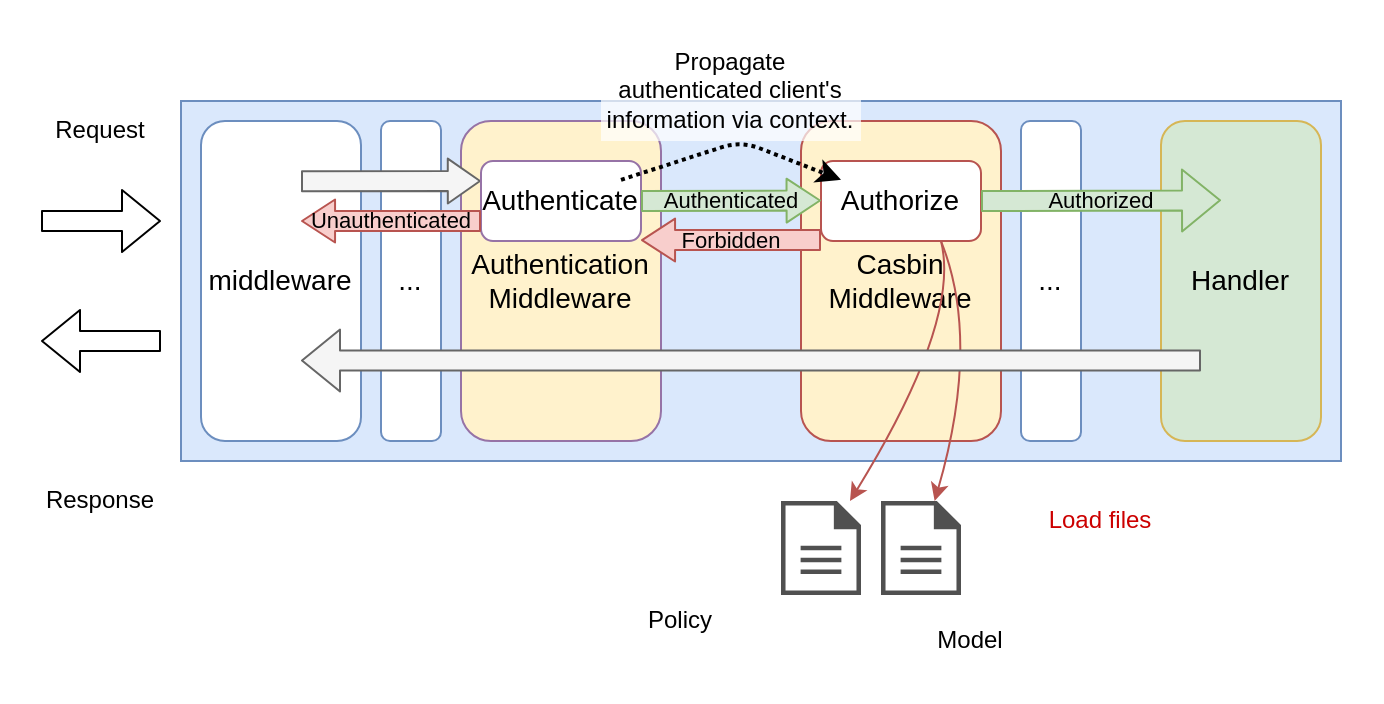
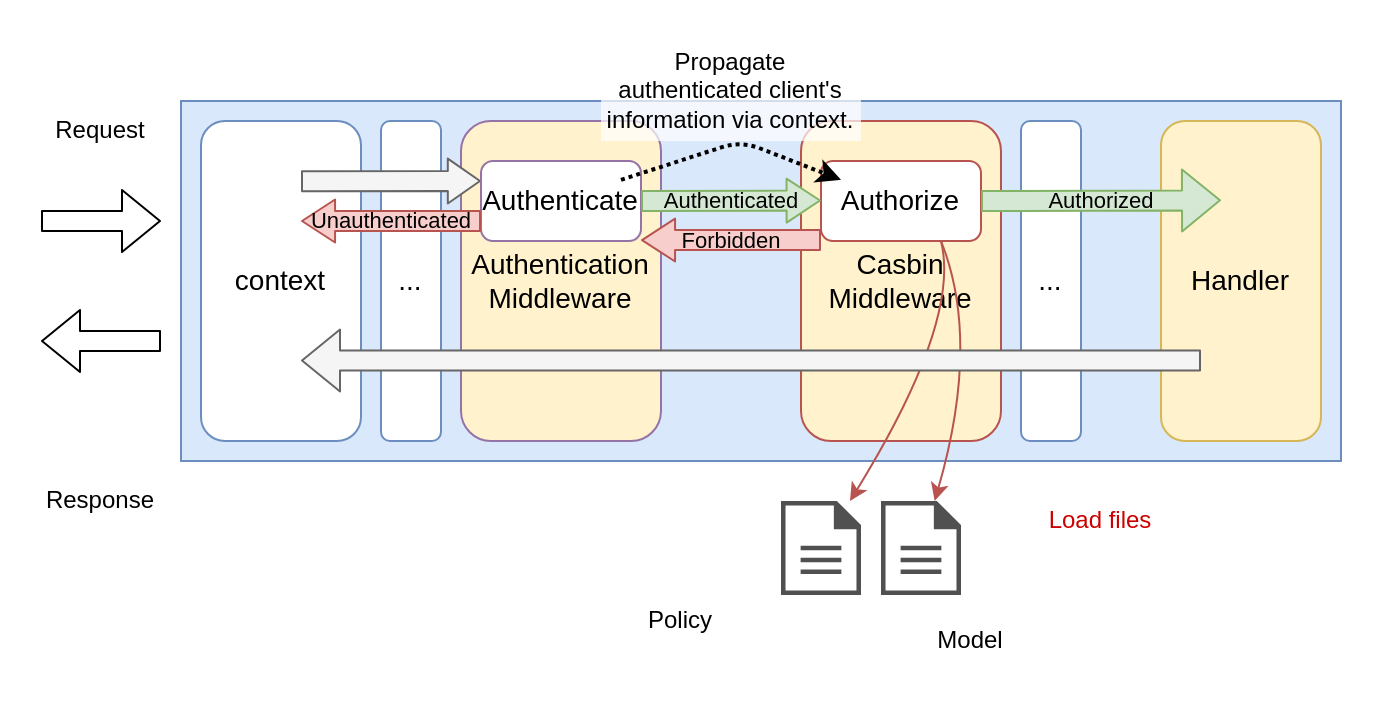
node "middleware": label "middleware" -> "context"
node "Handler": fillcolor #d5e8d4 -> #fff2cc
